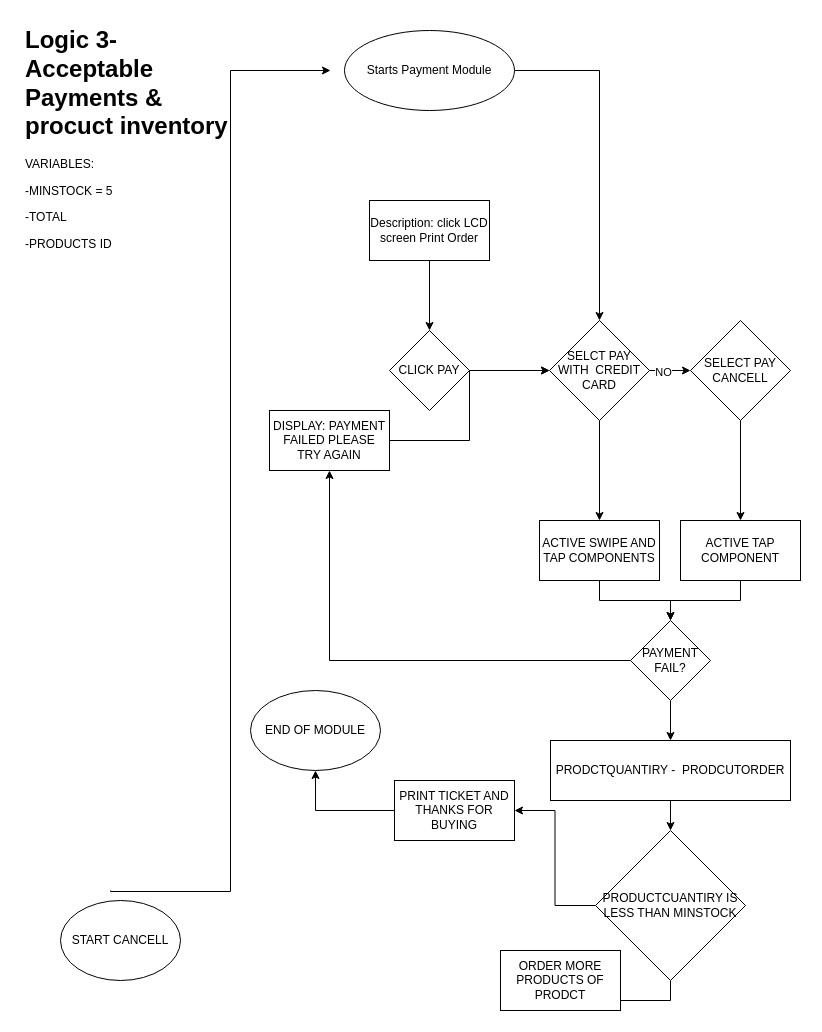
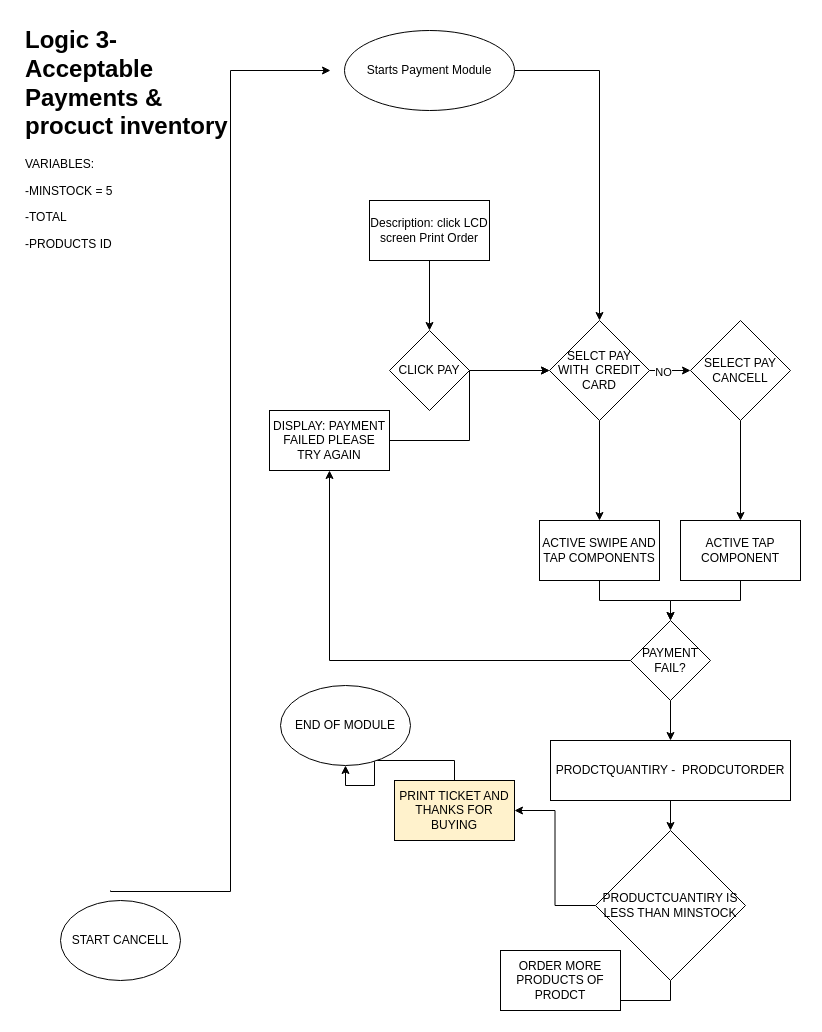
node "END OF MODULE": moved (316, 731) -> (346, 726)
node "PRINT TICKET AND THANKS FOR BUYING": fillcolor #ffffff -> #fff2cc
